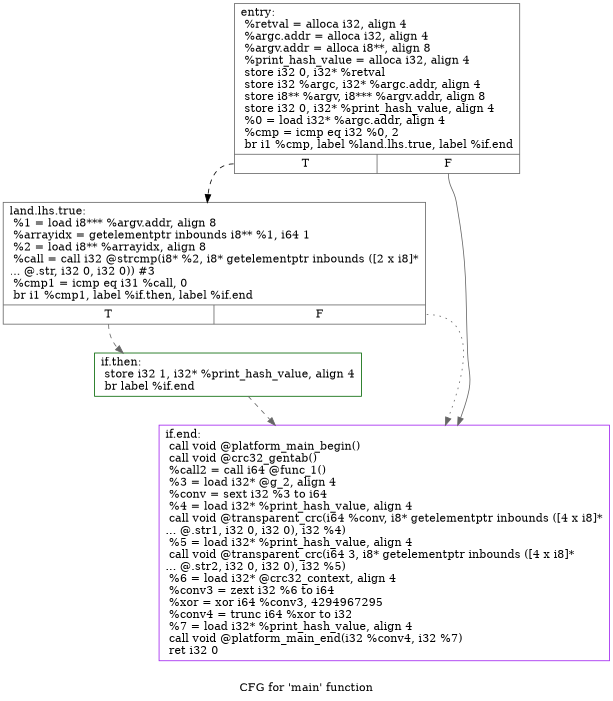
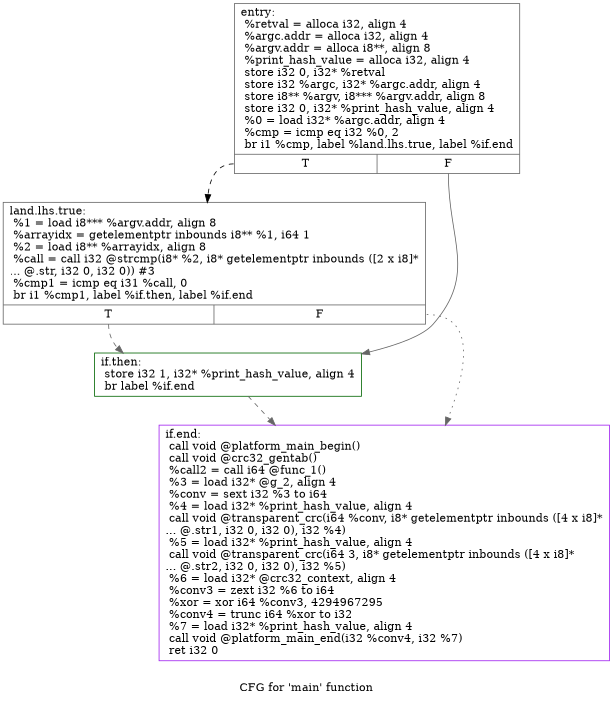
edge "entry:" -> "if.end:": now "entry:" -> "if.then:"
